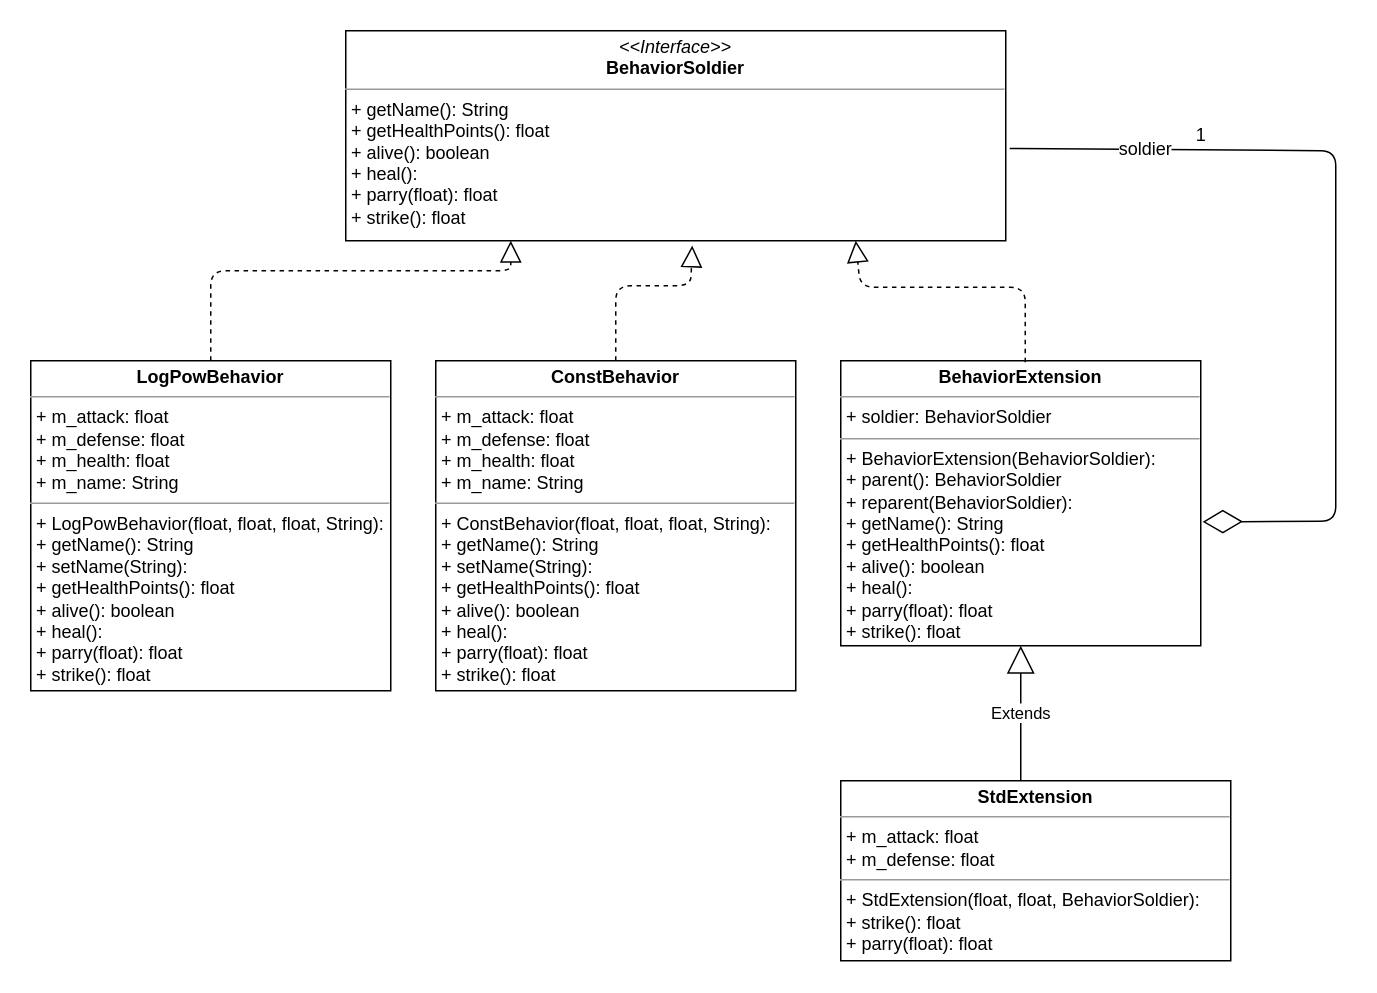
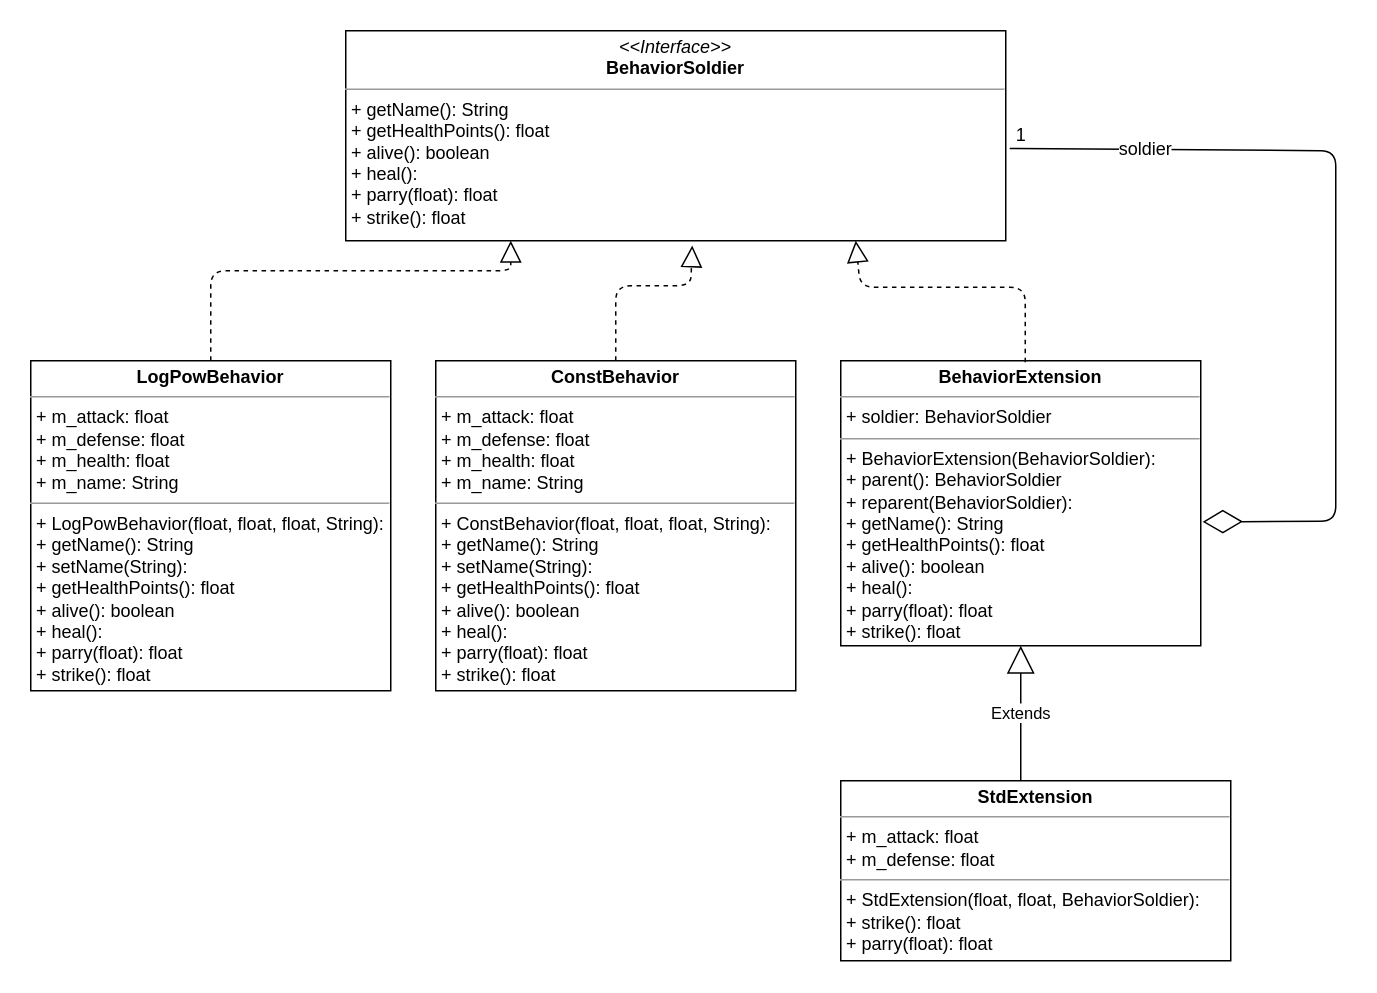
node "1": moved (1201, 136) -> (1021, 136)
